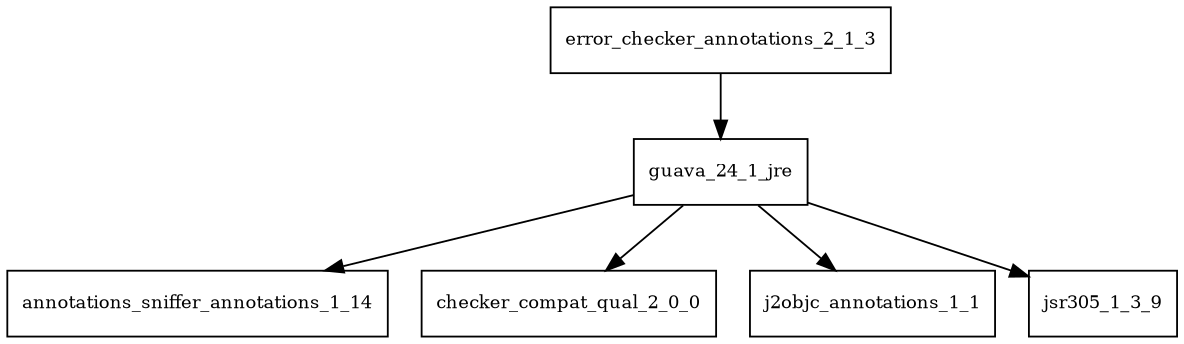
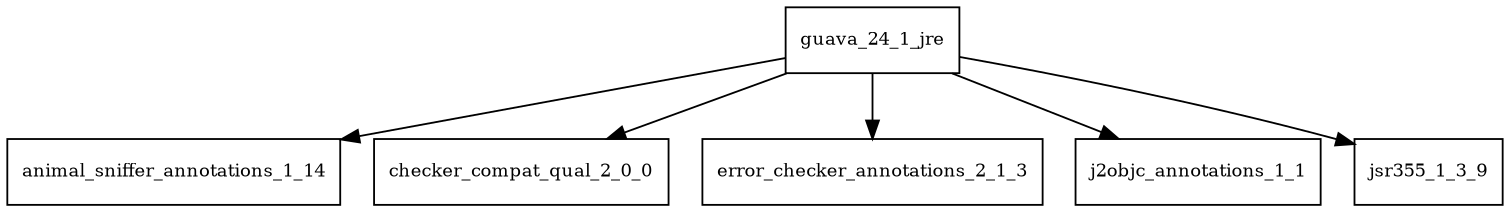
edge "error_checker_annotations_2_1_3" -> "guava_24_1_jre": reversed
node "annotations_sniffer_annotations_1_14": label "annotations_sniffer_annotations_1_14" -> "animal_sniffer_annotations_1_14"
node "jsr305_1_3_9": label "jsr305_1_3_9" -> "jsr355_1_3_9"
